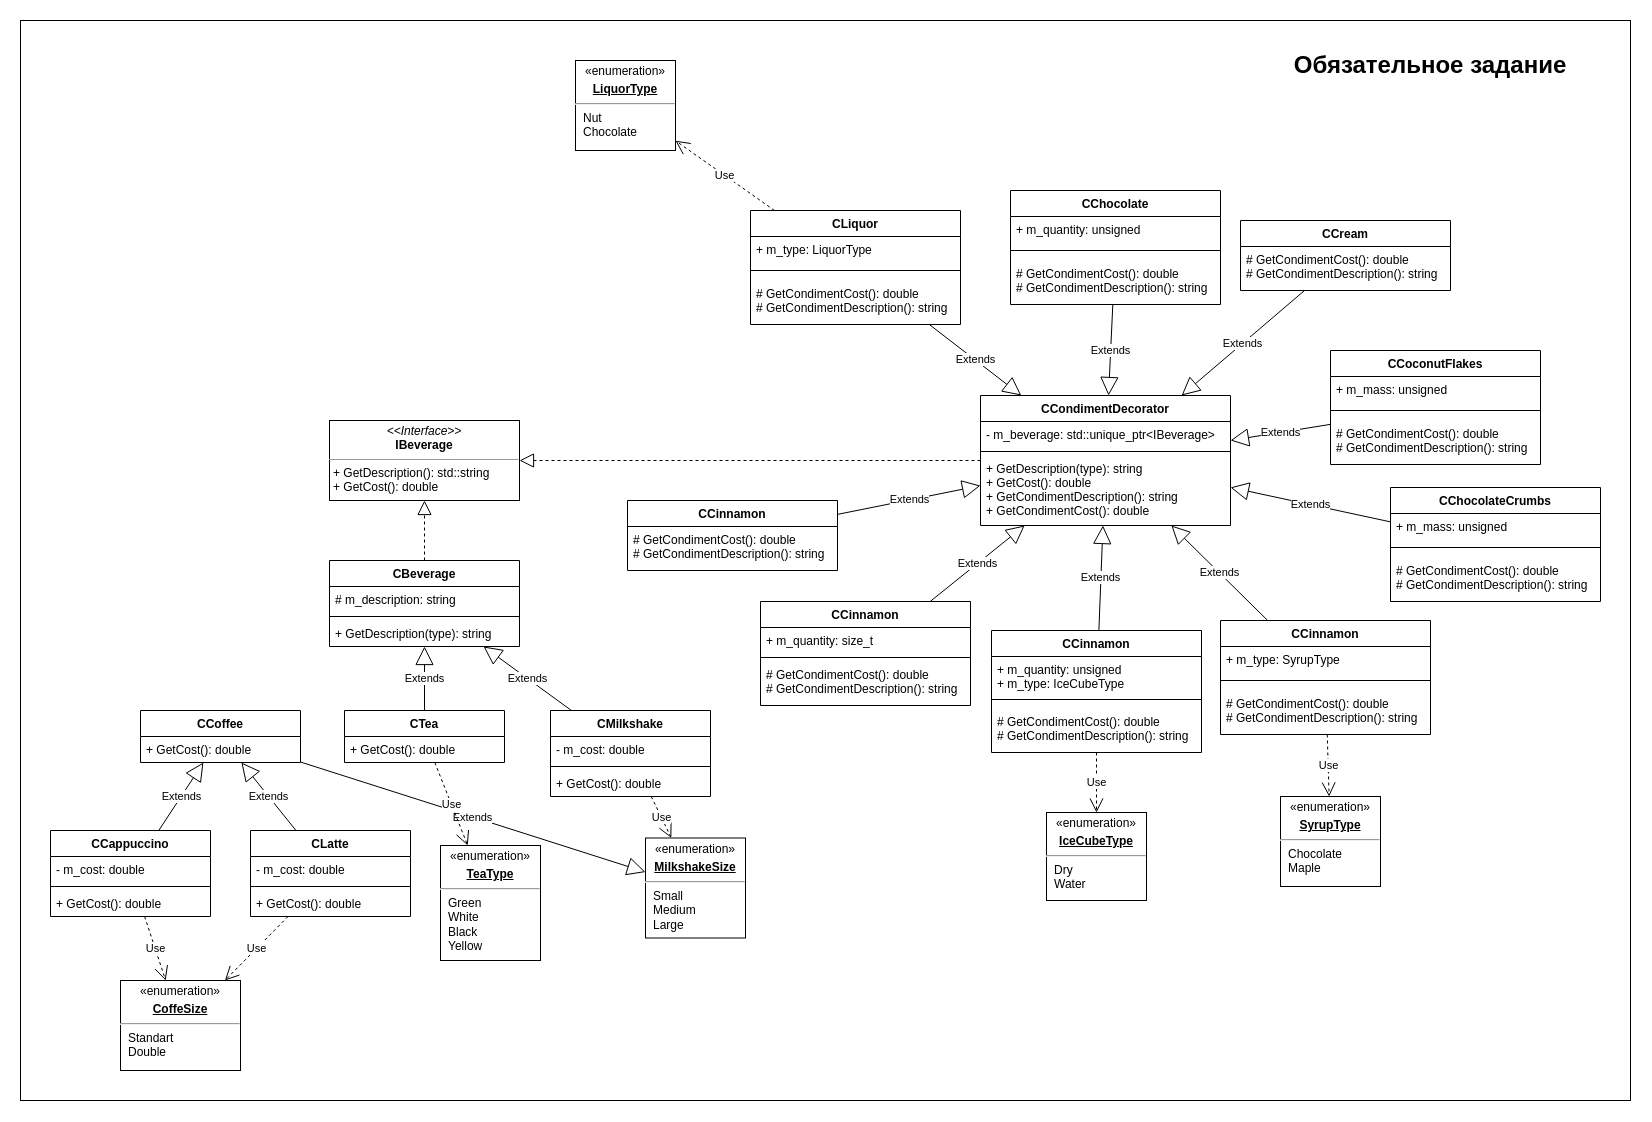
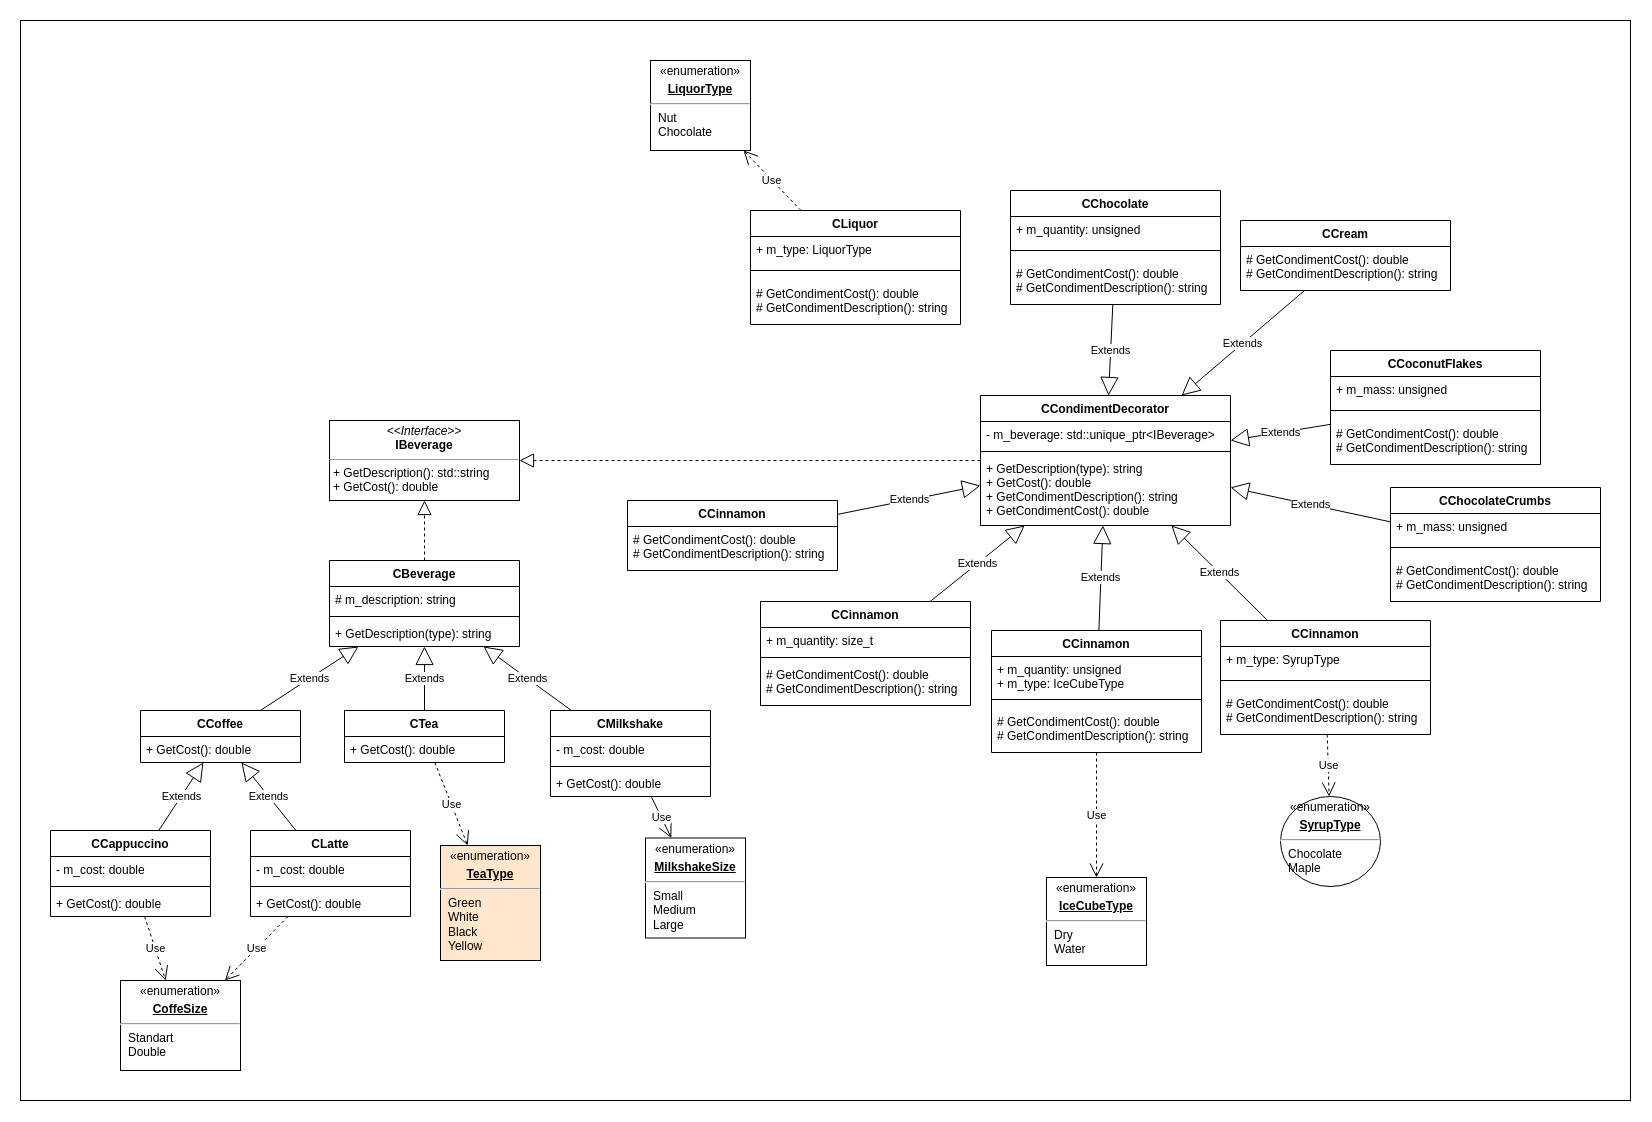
node "Обязательное задание": removed
node "«enumeration» LiquorType Nut Chocolate": moved (626, 106) -> (701, 106)
edge "CLiquor" -> "CCondimentDecorator": removed, label "Extends"
edge "CMilkshake" -> "«enumeration» MilkshakeSize Small Medium Large": style dashed -> solid
edge "CCoffee" -> "«enumeration» MilkshakeSize Small Medium Large": now "CCoffee" -> "CBeverage"
node "«enumeration» SyrupType Chocolate Maple": shape rectangle -> ellipse
node "«enumeration» IceCubeType Dry Water": moved (1097, 857) -> (1097, 922)
node "«enumeration» TeaType Green White Black Yellow": fillcolor #ffffff -> #ffe6cc
